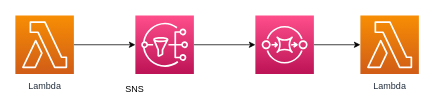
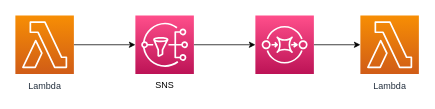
node "SNS": moved (135, 89) -> (165, 85)
